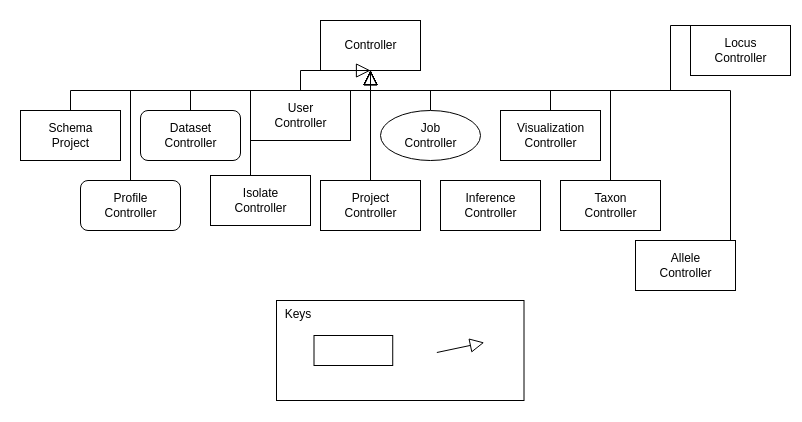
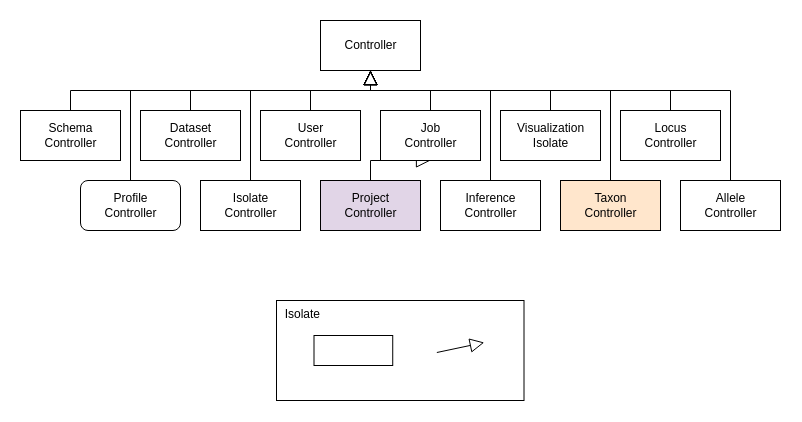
node "Locus Controller": moved (741, 51) -> (671, 136)
edge "Job Controller" -> "Controller": arrowhead open -> block
node "User Controller": moved (301, 116) -> (311, 136)
edge "Project Controller" -> "Controller": now "Project Controller" -> "Job Controller"
node "Schema Project": label "Schema Project" -> "Schema Controller"
node "Dataset Controller": shape rounded rectangle -> rectangle
node "Job Controller": shape ellipse -> rectangle
node "Visualization Controller": label "Visualization Controller" -> "Visualization Isolate"
edge "Inference Controller" -> "Controller": added
node "Isolate Controller": moved (261, 201) -> (251, 206)
node "Project Controller": fillcolor #ffffff -> #e1d5e7
node "Taxon Controller": fillcolor #ffffff -> #ffe6cc
node "Allele Controller": moved (686, 266) -> (731, 206)
node "Keys": label "Keys" -> "Isolate"
